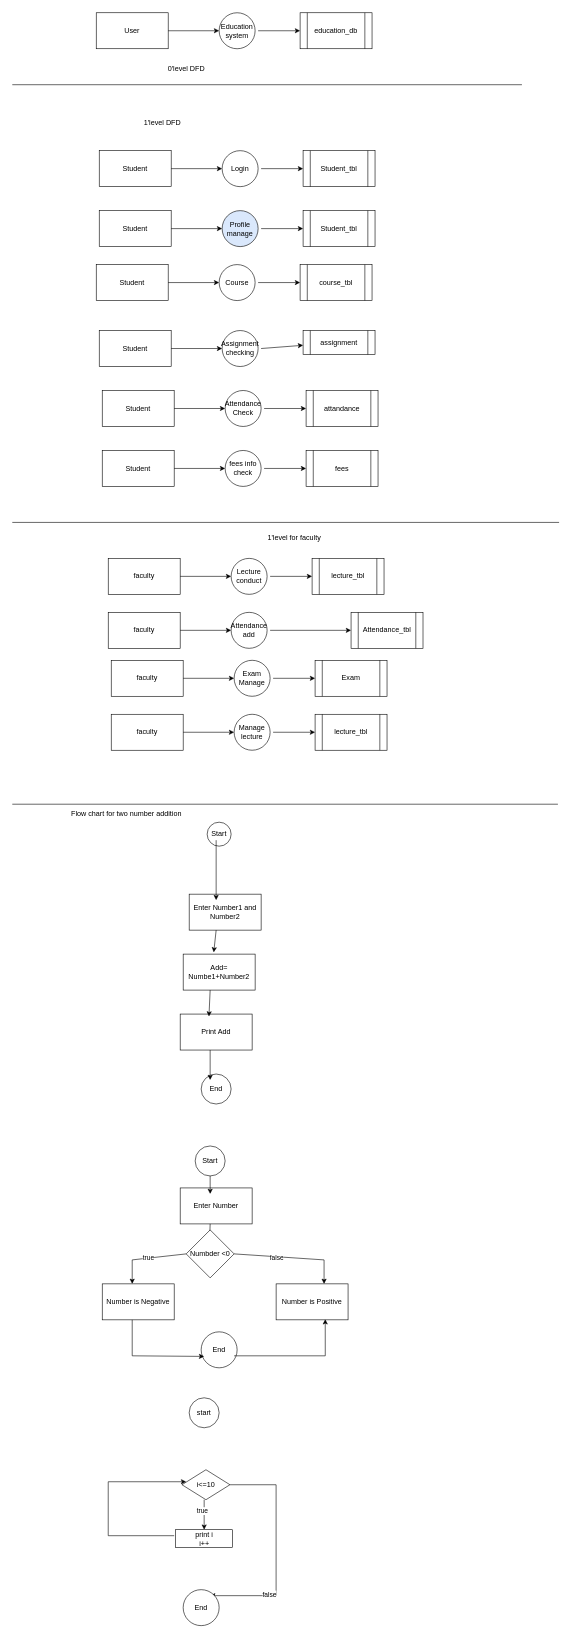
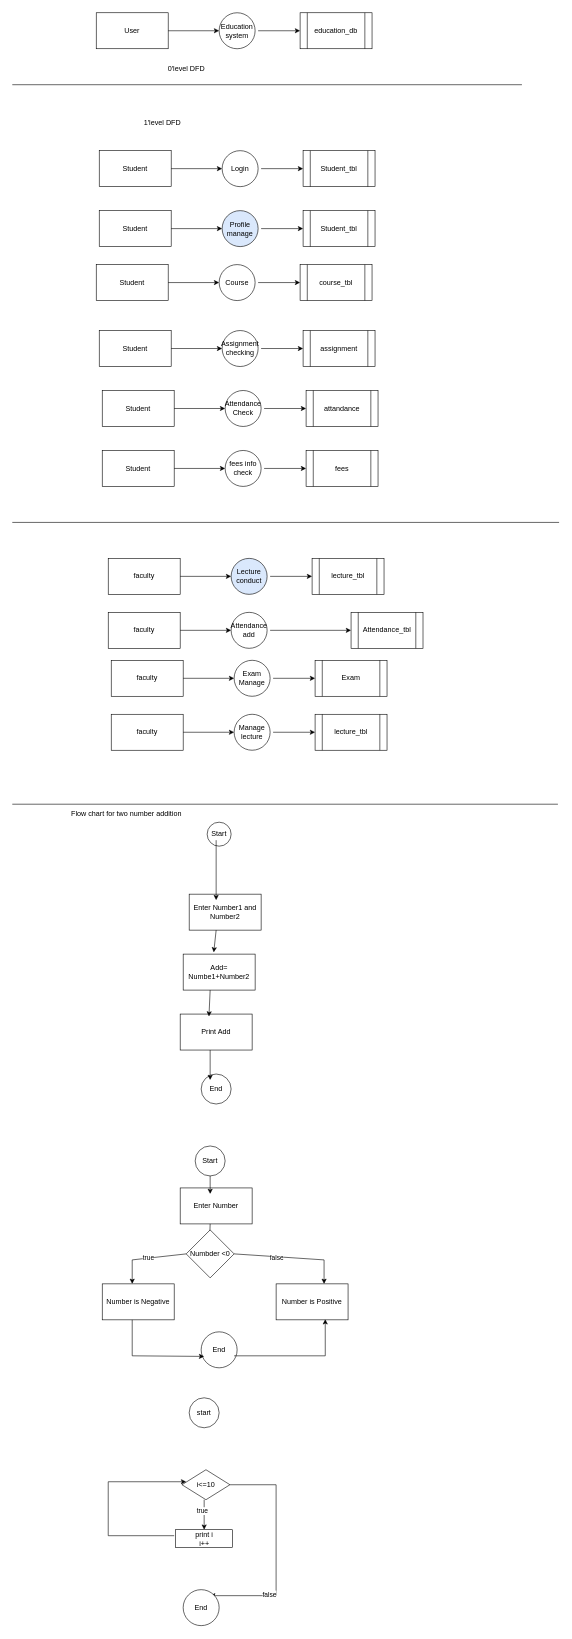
node "assignment": size 72x24 -> 72x36
node "1'level for faculty": removed
node "Lecture conduct": fillcolor #ffffff -> #dae8fc
